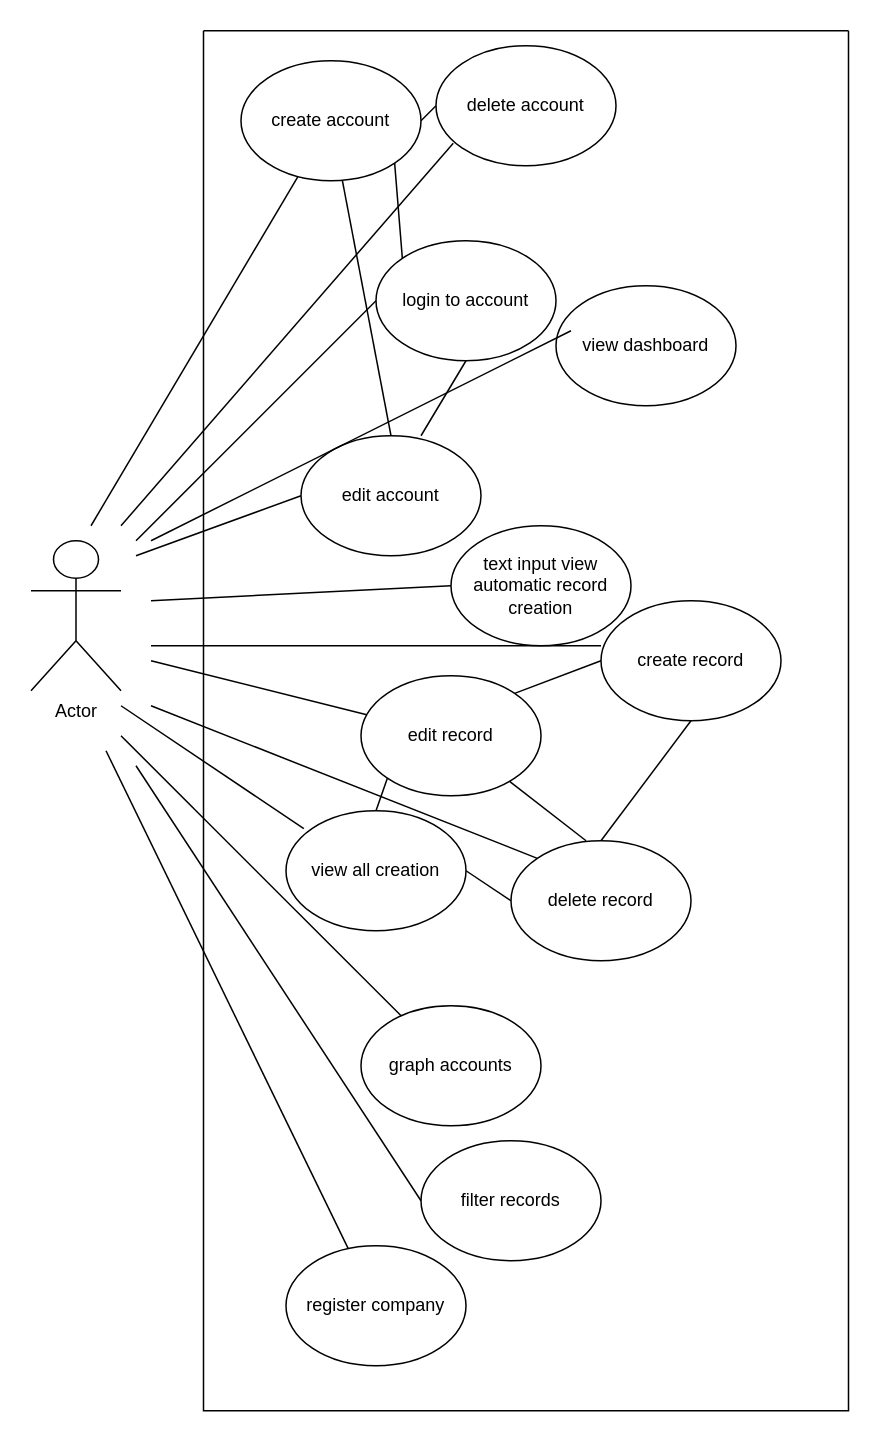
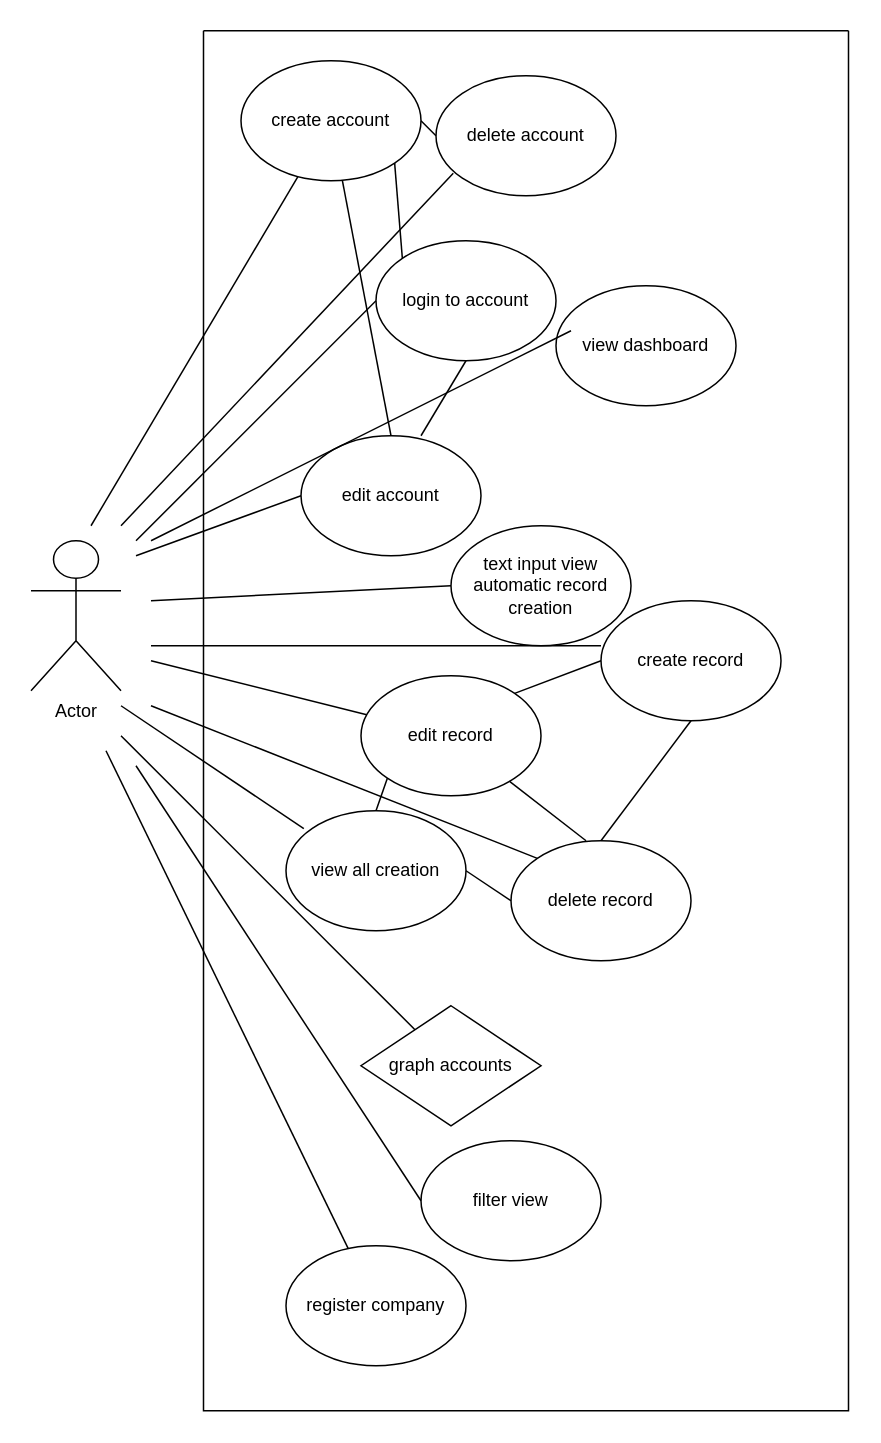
node "delete account": moved (526, 106) -> (526, 136)
node "graph accounts": shape ellipse -> diamond
node "filter records": label "filter records" -> "filter view"
